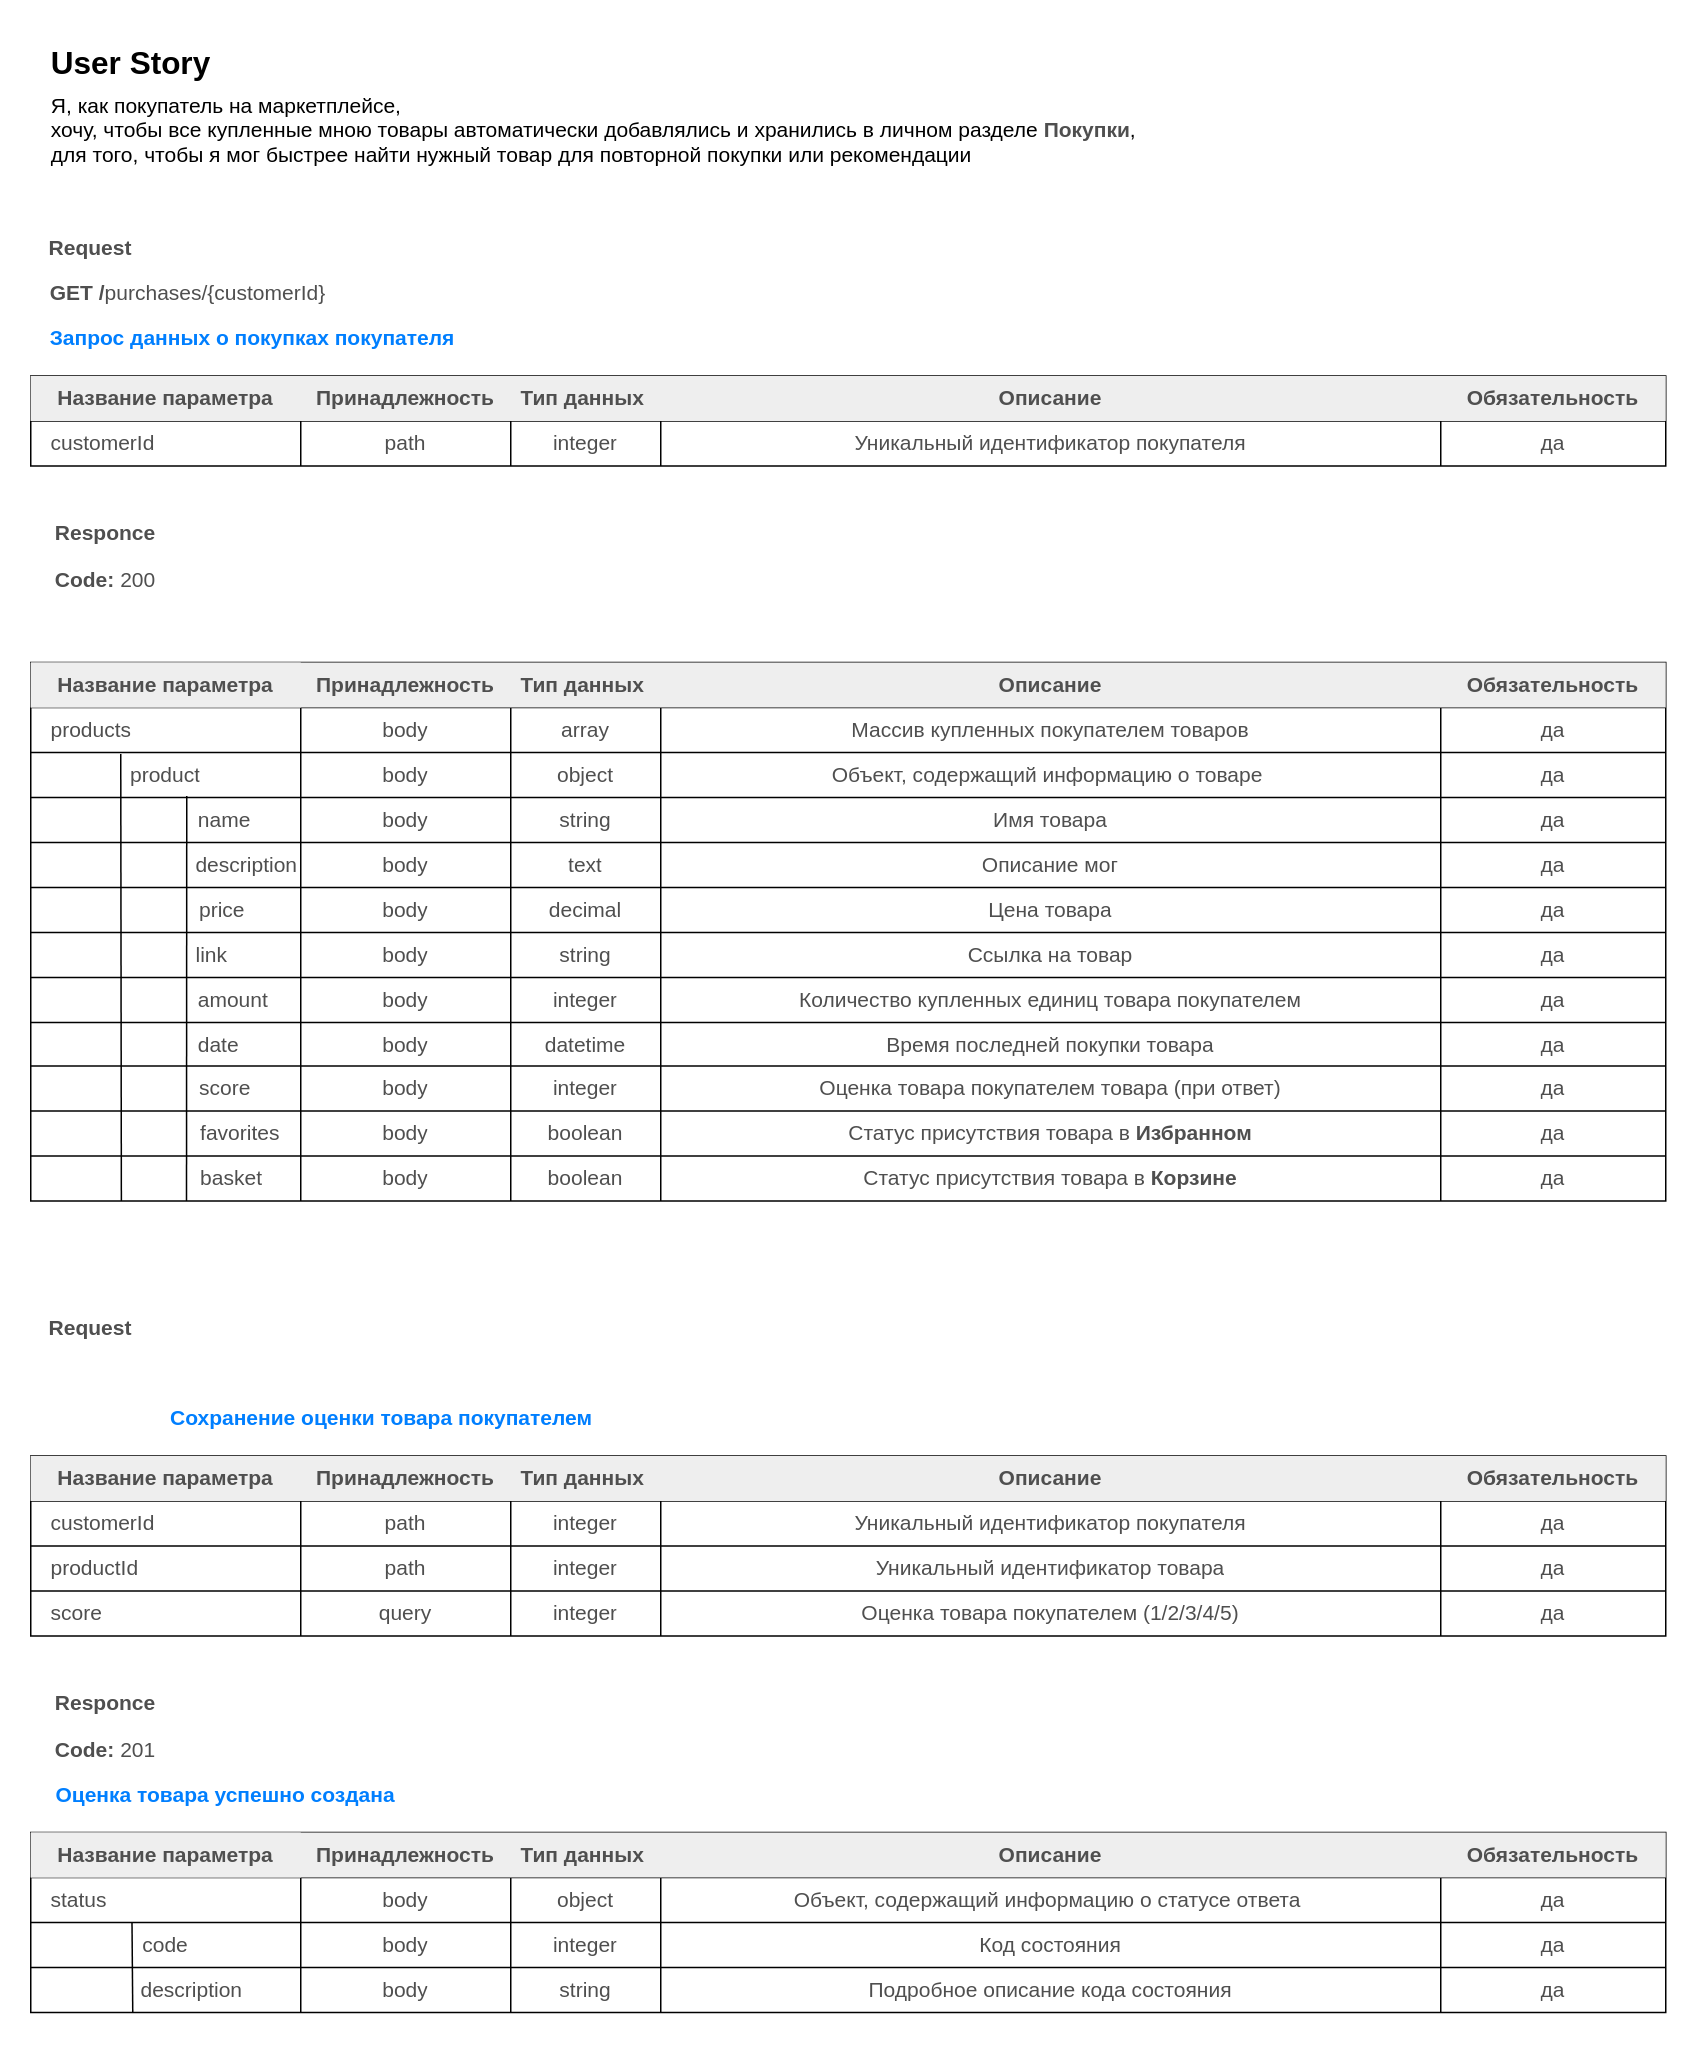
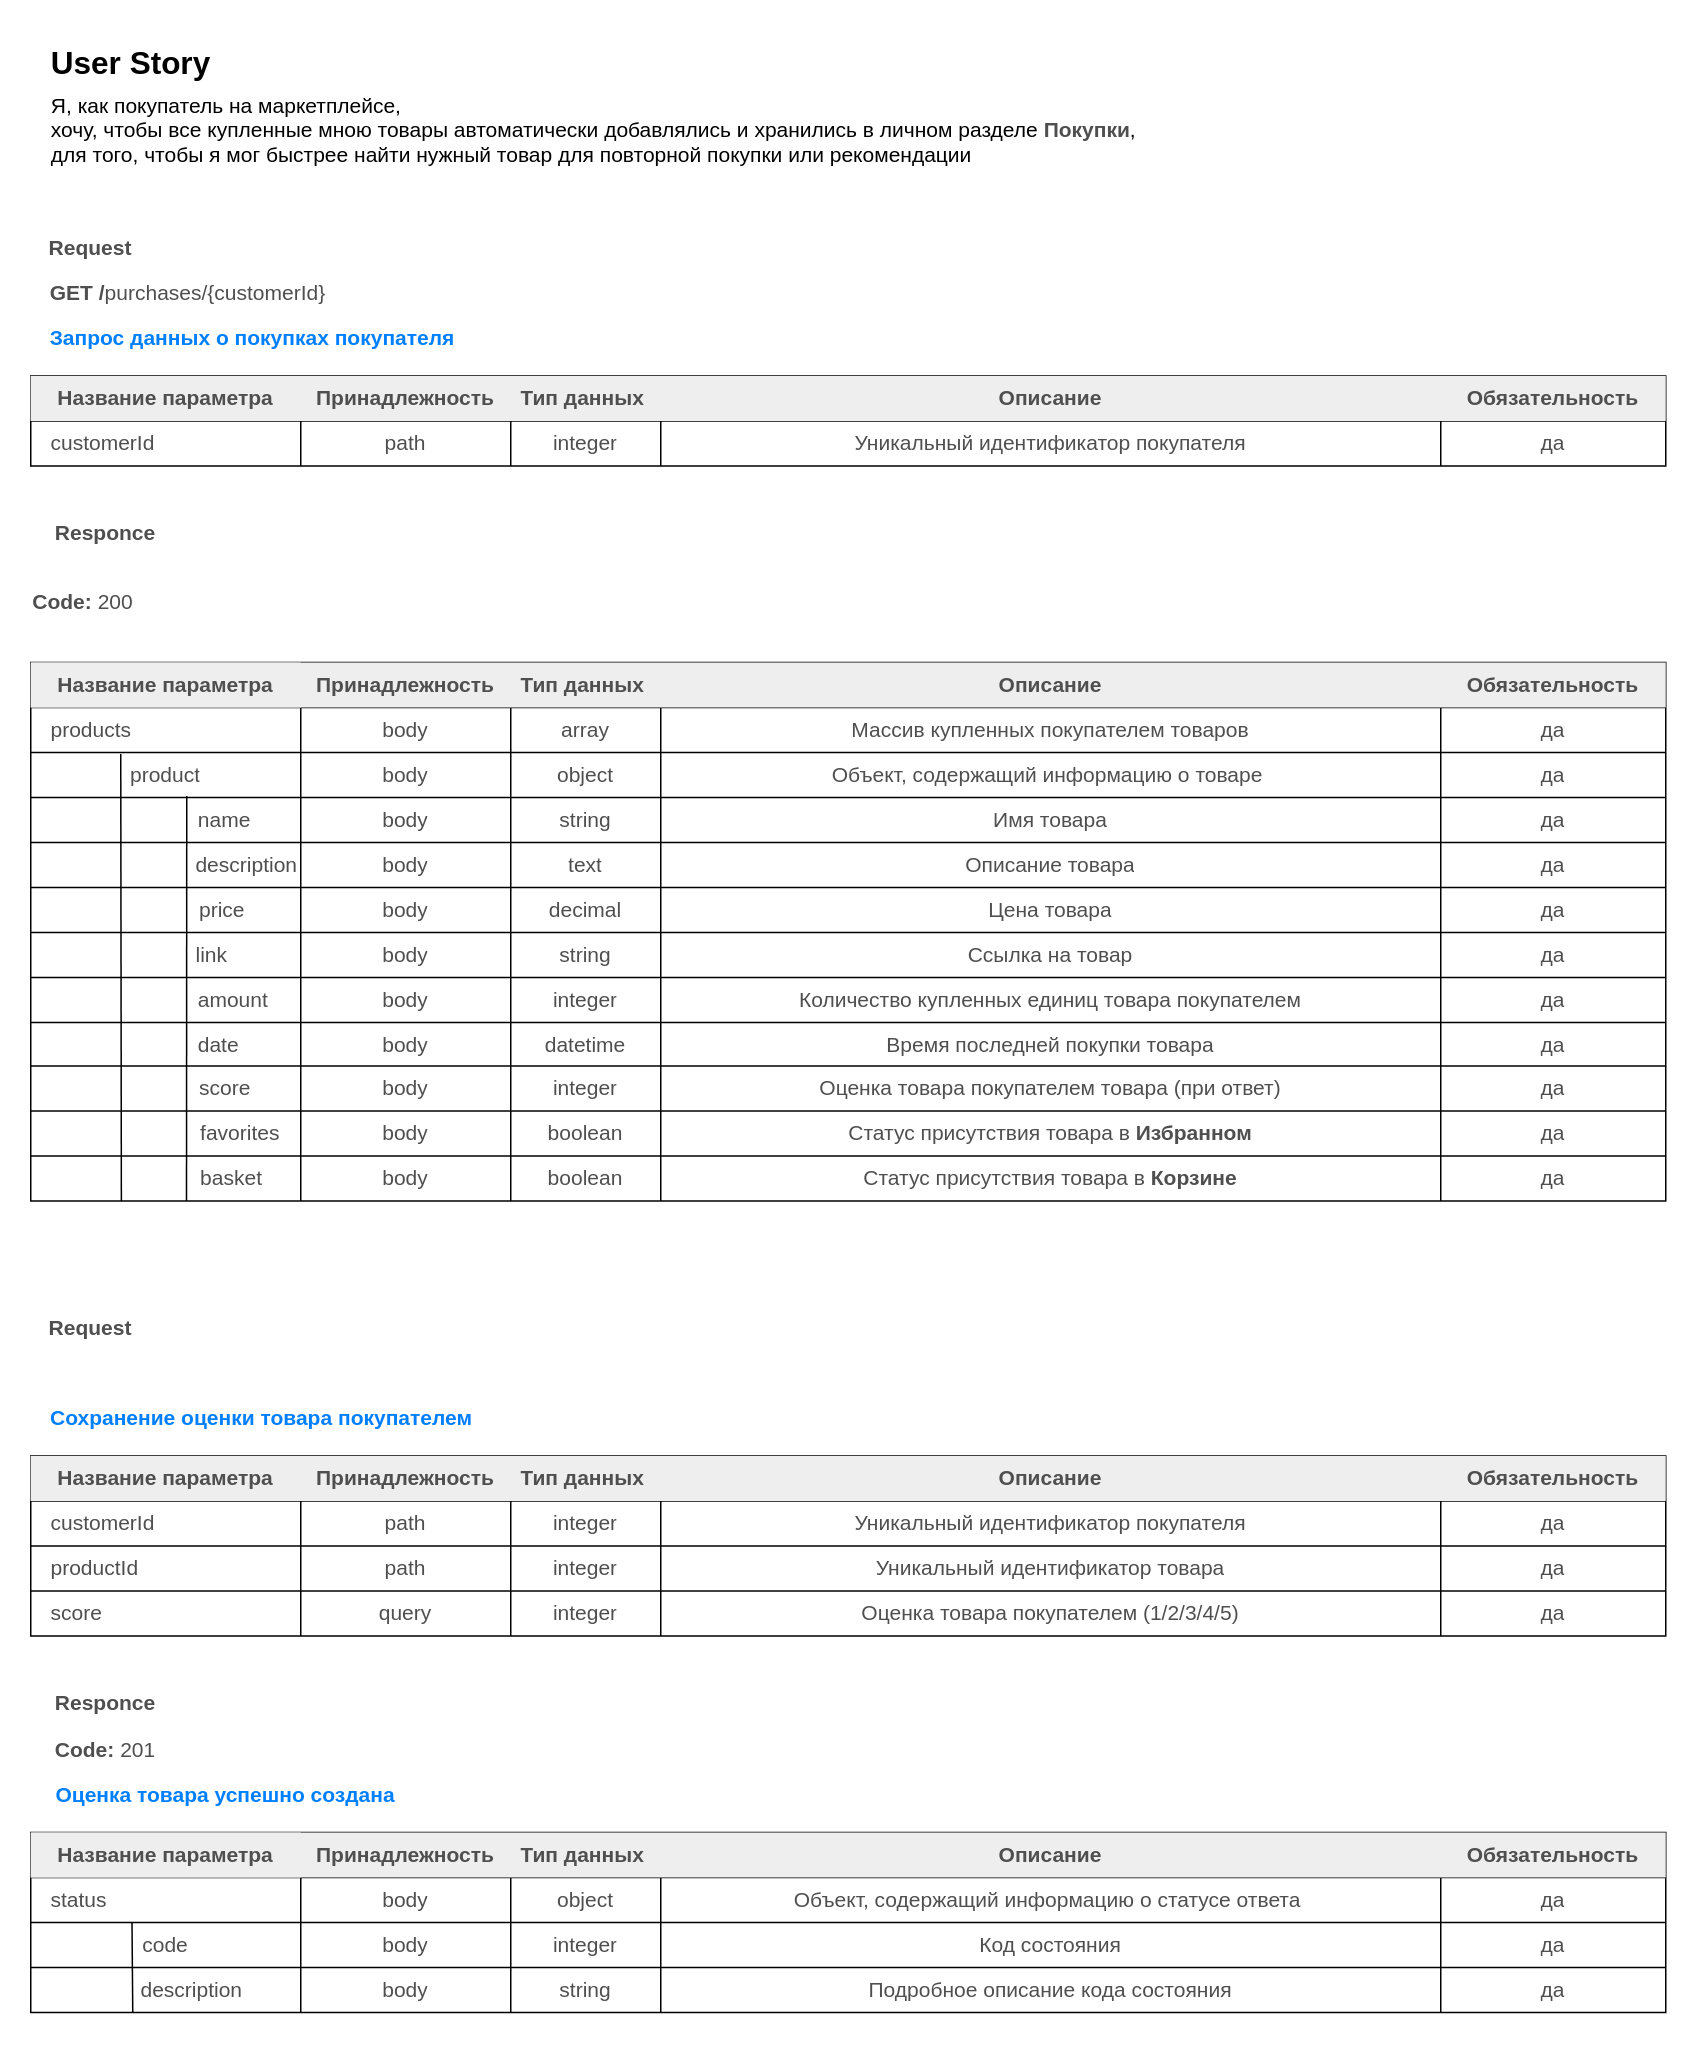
node "Code: 200": moved (106, 580) -> (83, 602)
node "Описание мог": label "Описание мог" -> "Описание товара"
node "Сохранение оценки товара покупателем": moved (382, 1418) -> (262, 1418)
